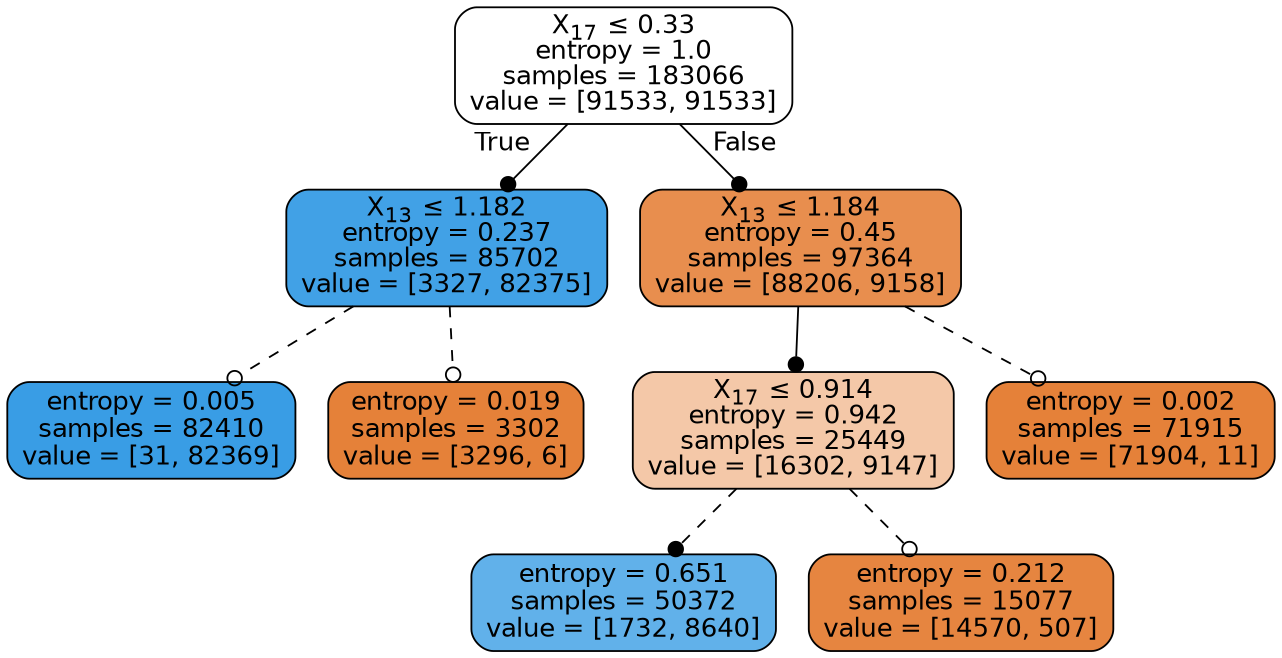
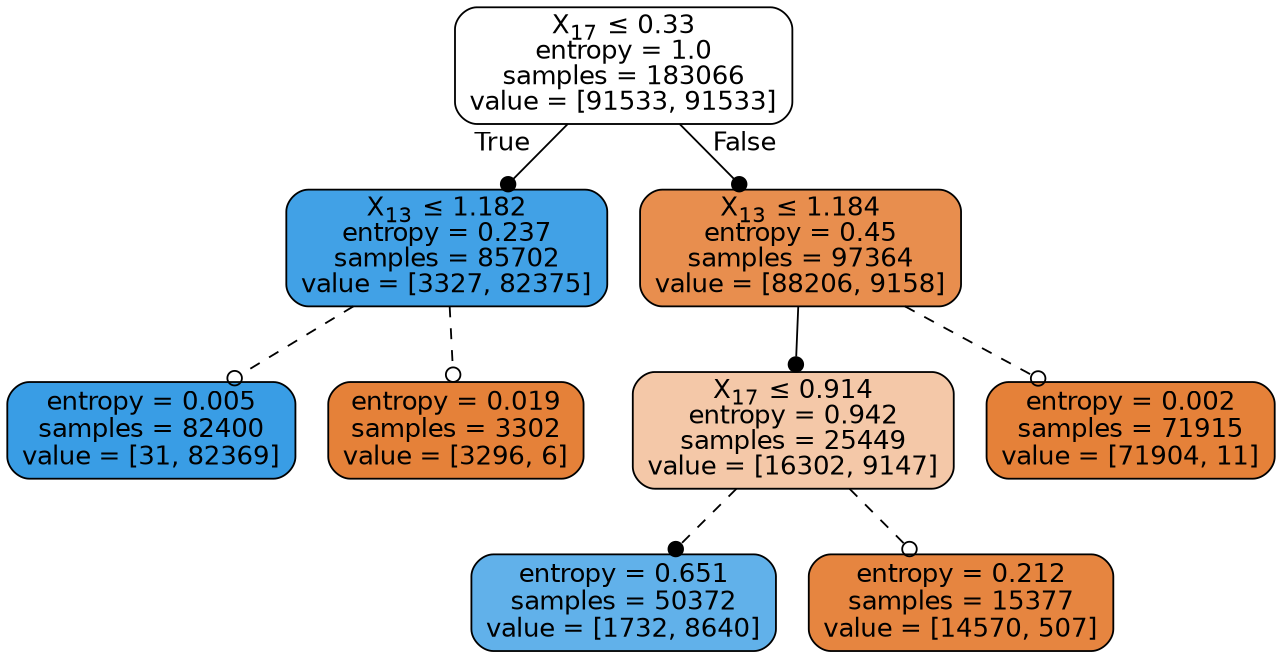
node "entropy = 0.005": text "samples = 82410" -> "samples = 82400"
node "entropy = 0.212": text "samples = 15077" -> "samples = 15377"
